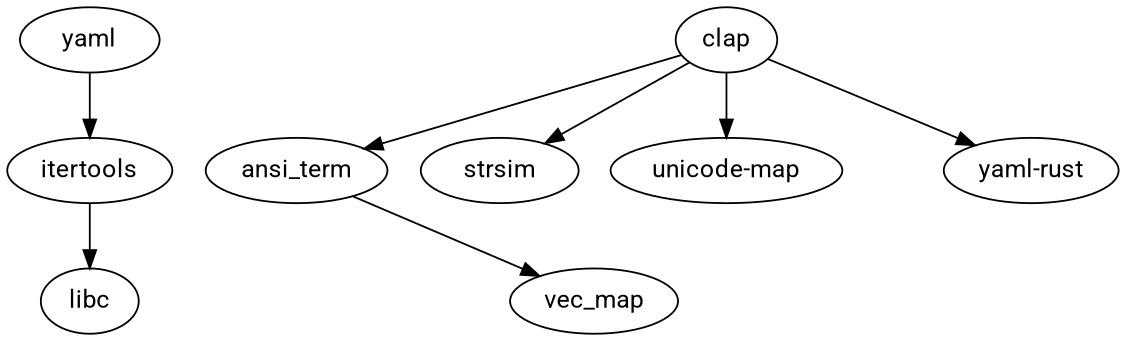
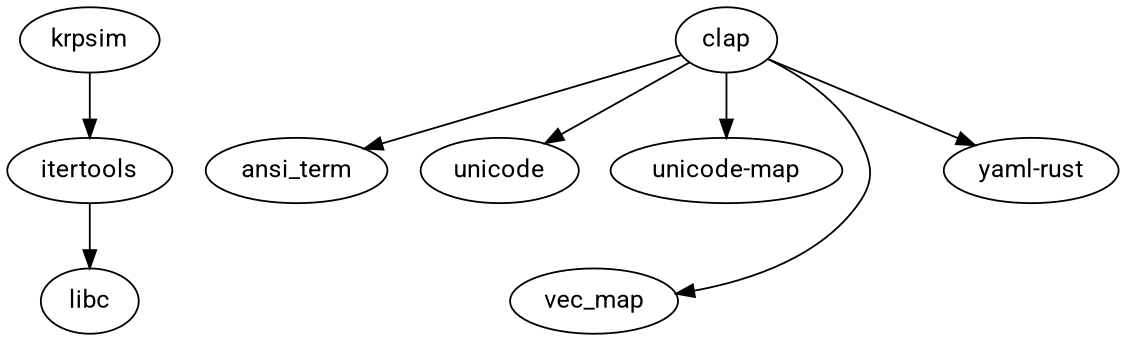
node "yaml": label "yaml" -> "krpsim"
node "strsim": label "strsim" -> "unicode"
edge "ansi_term" -> "vec_map": now "clap" -> "vec_map"
